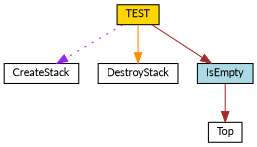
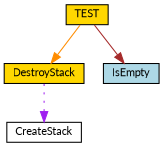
edge "TEST" -> "CreateStack": now "DestroyStack" -> "CreateStack"
node "DestroyStack": fillcolor white -> gold
node "Top": removed
